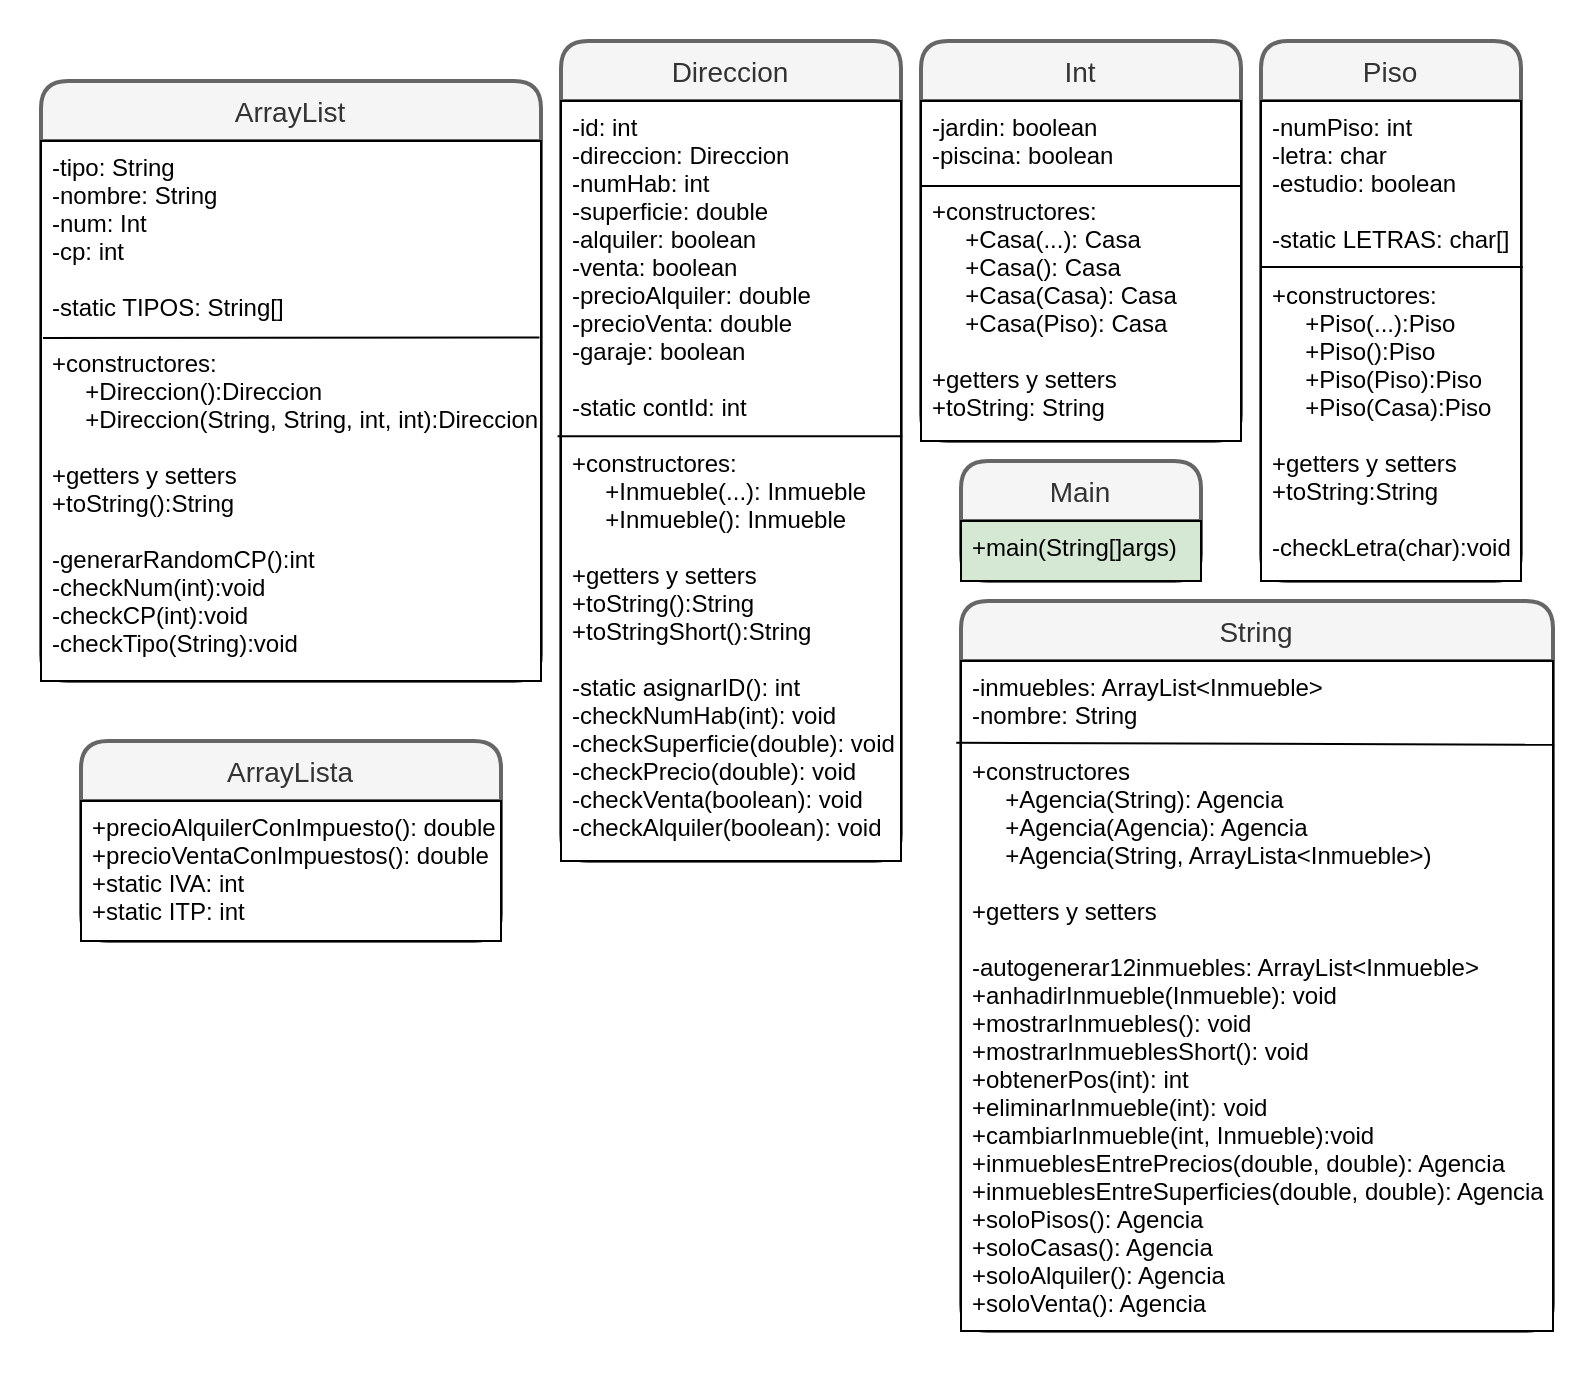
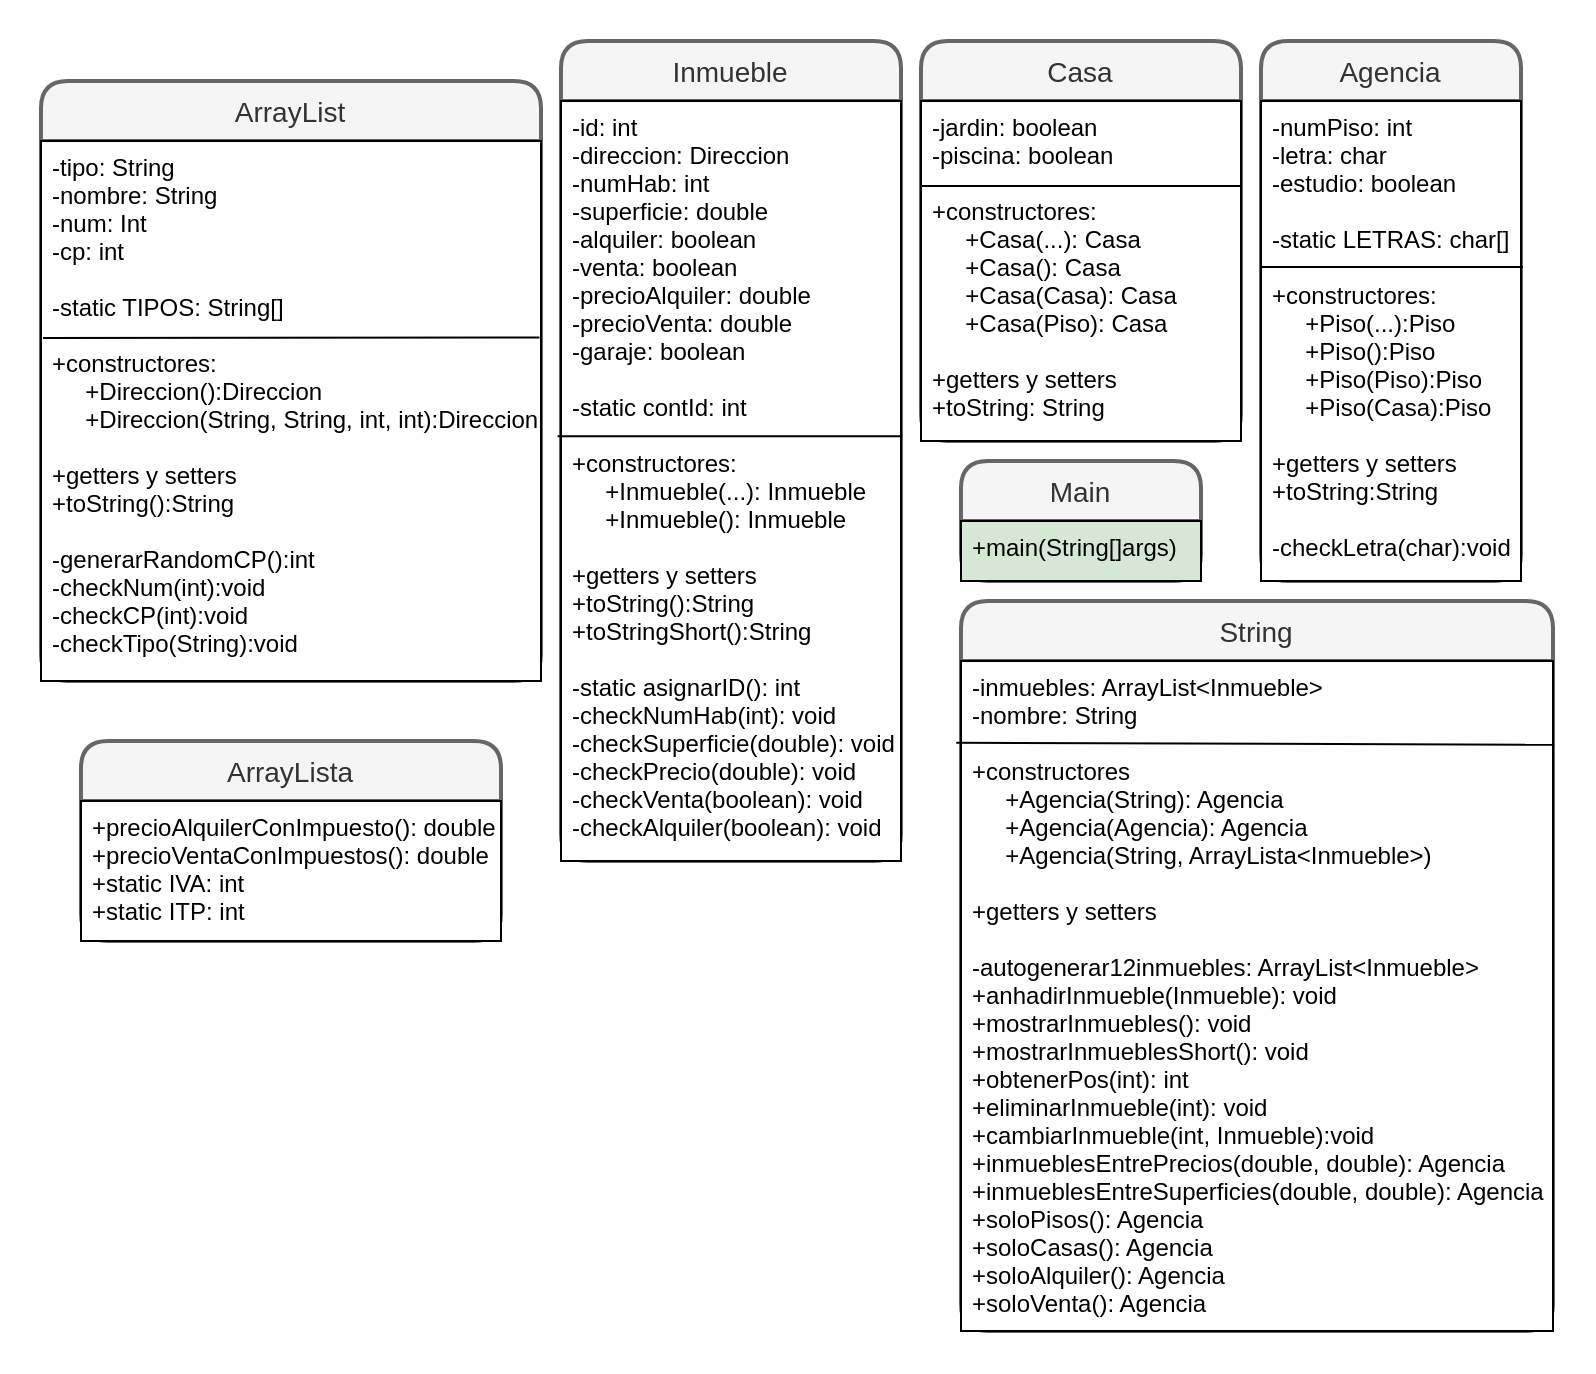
node "Direccion": label "Direccion" -> "Inmueble"
node "Int": label "Int" -> "Casa"
node "Piso": label "Piso" -> "Agencia"
